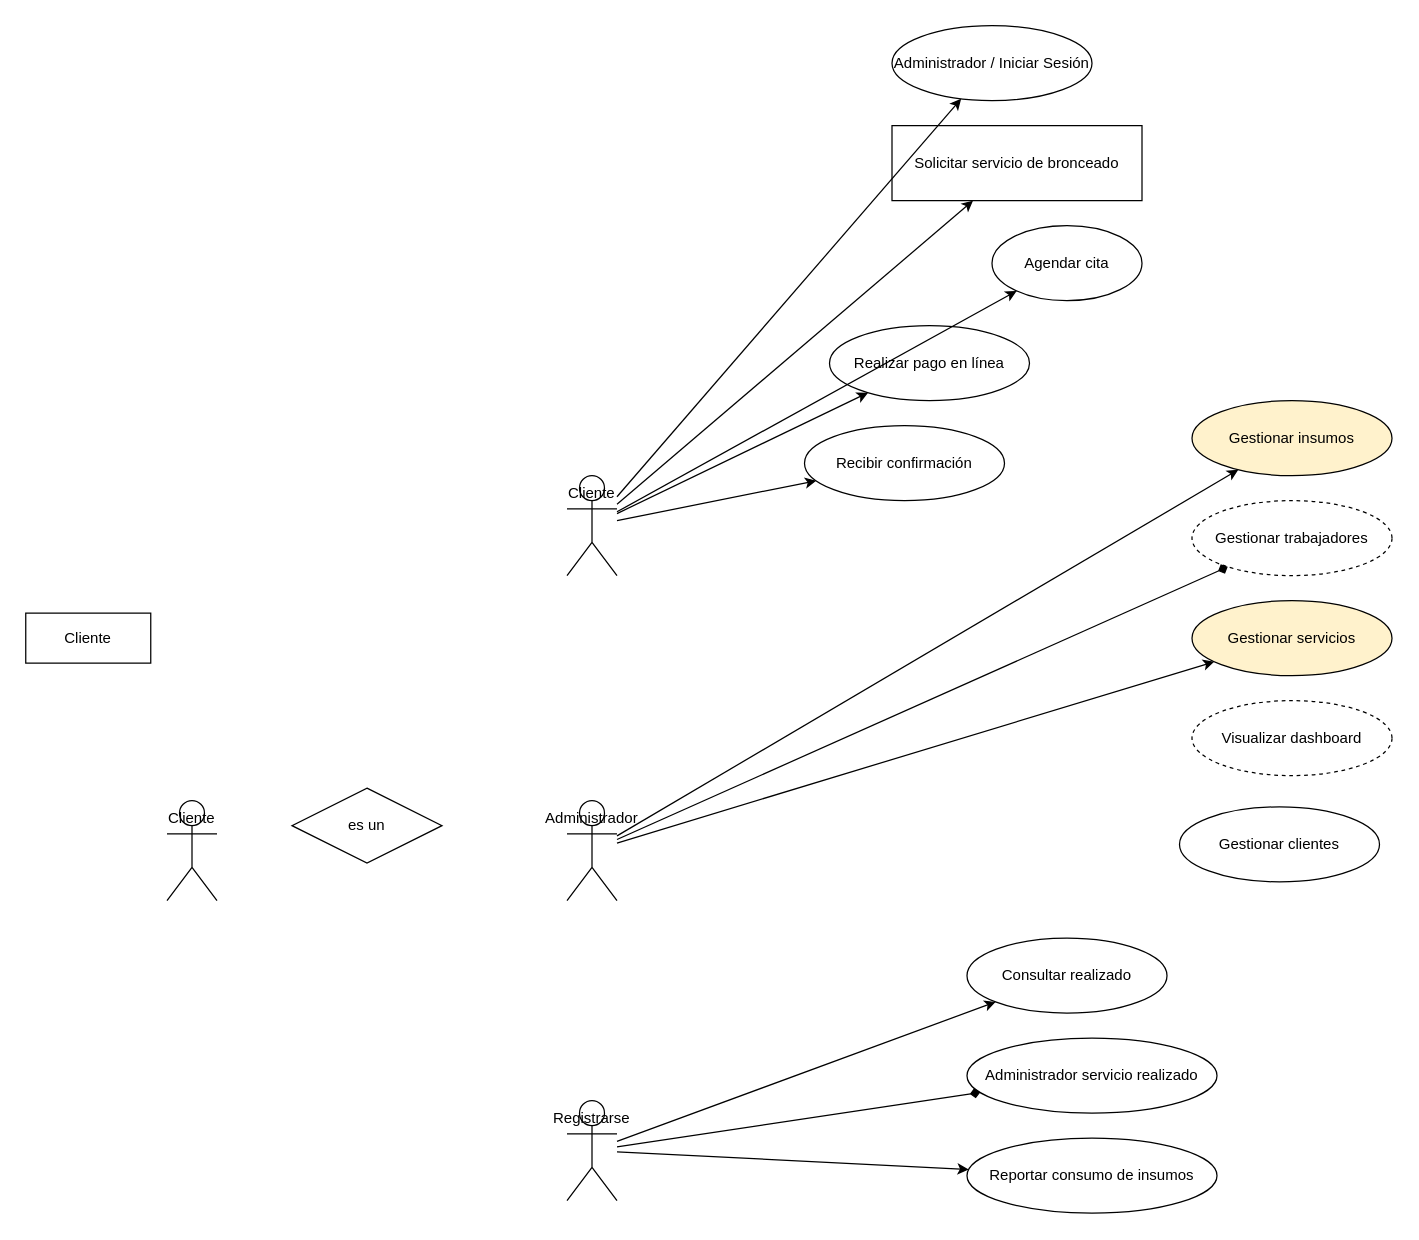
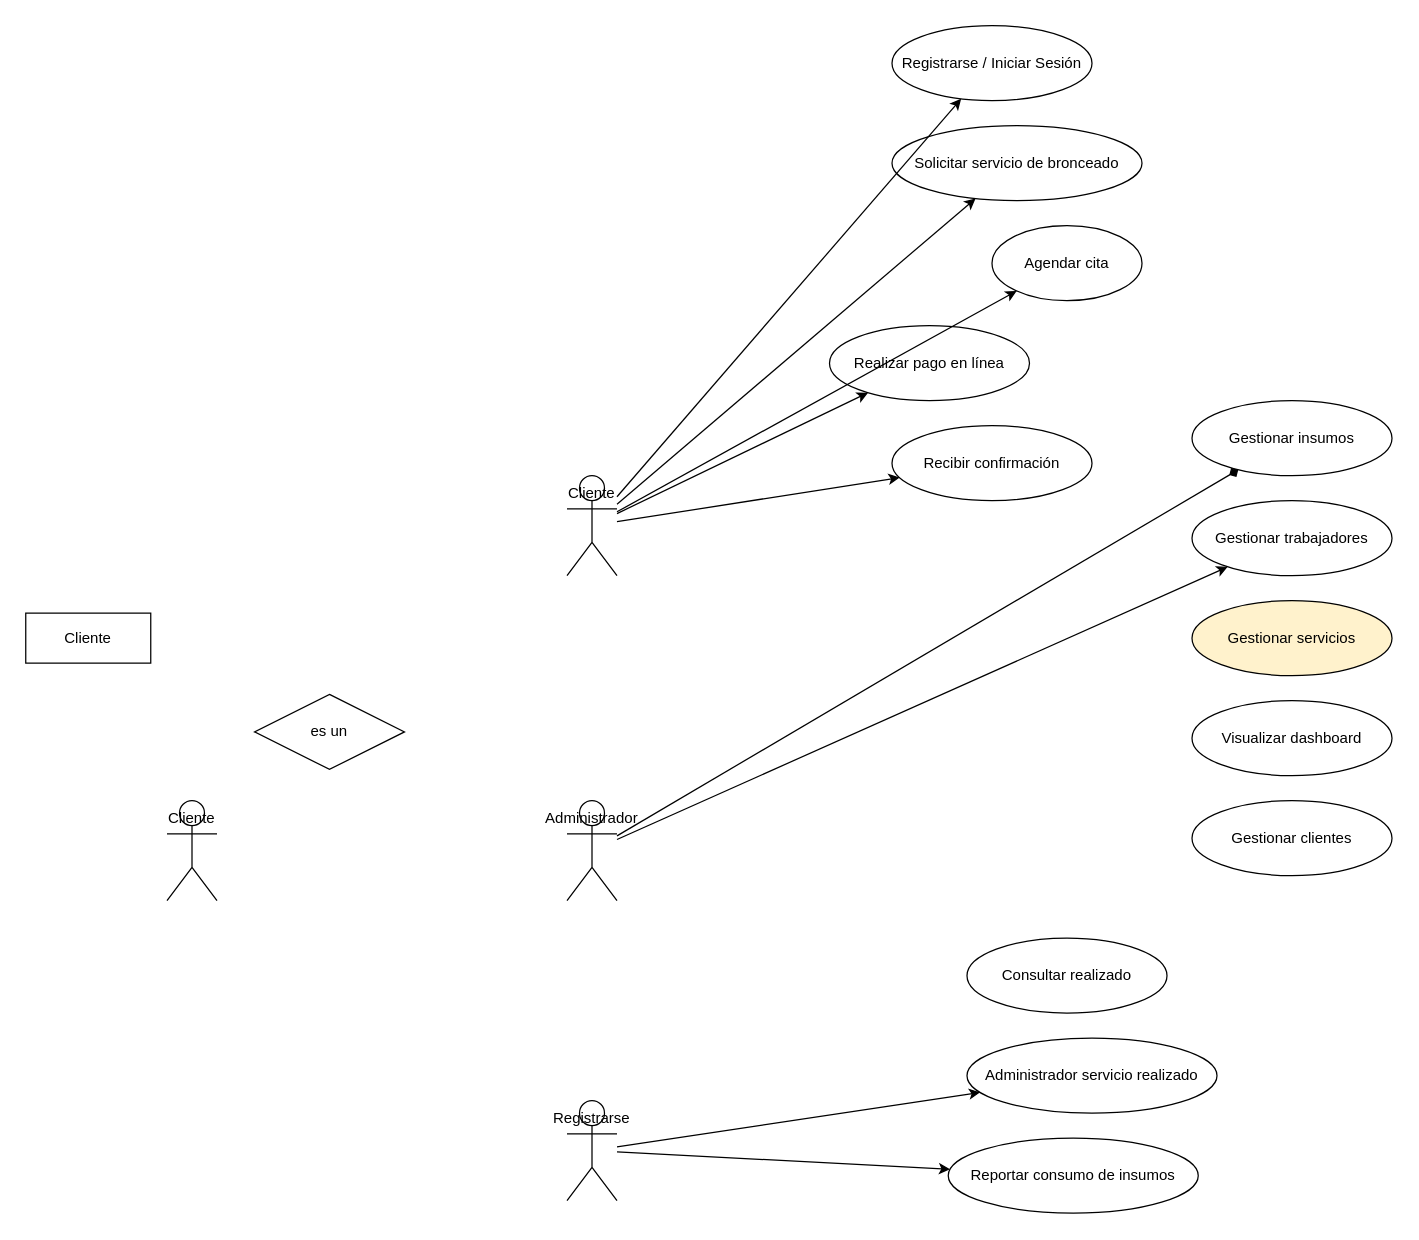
node "Administrador / Iniciar Sesión": label "Administrador / Iniciar Sesión" -> "Registrarse / Iniciar Sesión"
node "Solicitar servicio de bronceado": shape rectangle -> ellipse
node "Gestionar insumos": fillcolor #fff2cc -> #ffffff
node "Recibir confirmación": moved (904, 463) -> (992, 463)
edge "Administrador" -> "Gestionar insumos": arrowhead classic -> diamond
node "Gestionar trabajadores": style dashed -> solid
edge "Administrador" -> "Gestionar trabajadores": arrowhead diamond -> classic
node "Visualizar dashboard": style dashed -> solid
edge "Administrador" -> "Gestionar servicios": now "Administrador" -> "Visualizar dashboard"
node "es un": moved (367, 826) -> (329, 732)
node "Gestionar clientes": moved (1279, 844) -> (1292, 838)
edge "Registrarse" -> "Consultar realizado": removed
edge "Registrarse" -> "Administrador servicio realizado": arrowhead diamond -> classic
node "Reportar consumo de insumos": moved (1092, 1176) -> (1073, 1176)
